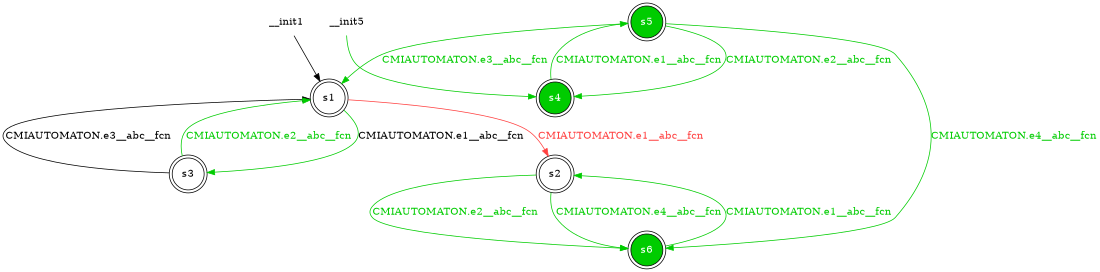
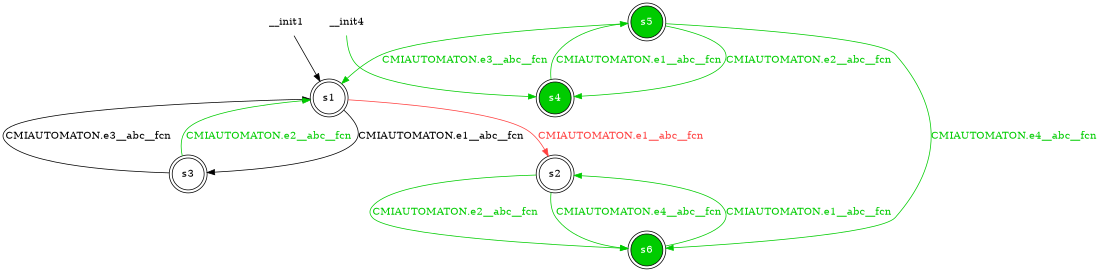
node "__init5": label "__init5" -> "__init4"
edge "s1" -> "s3": color #00cc00 -> black
